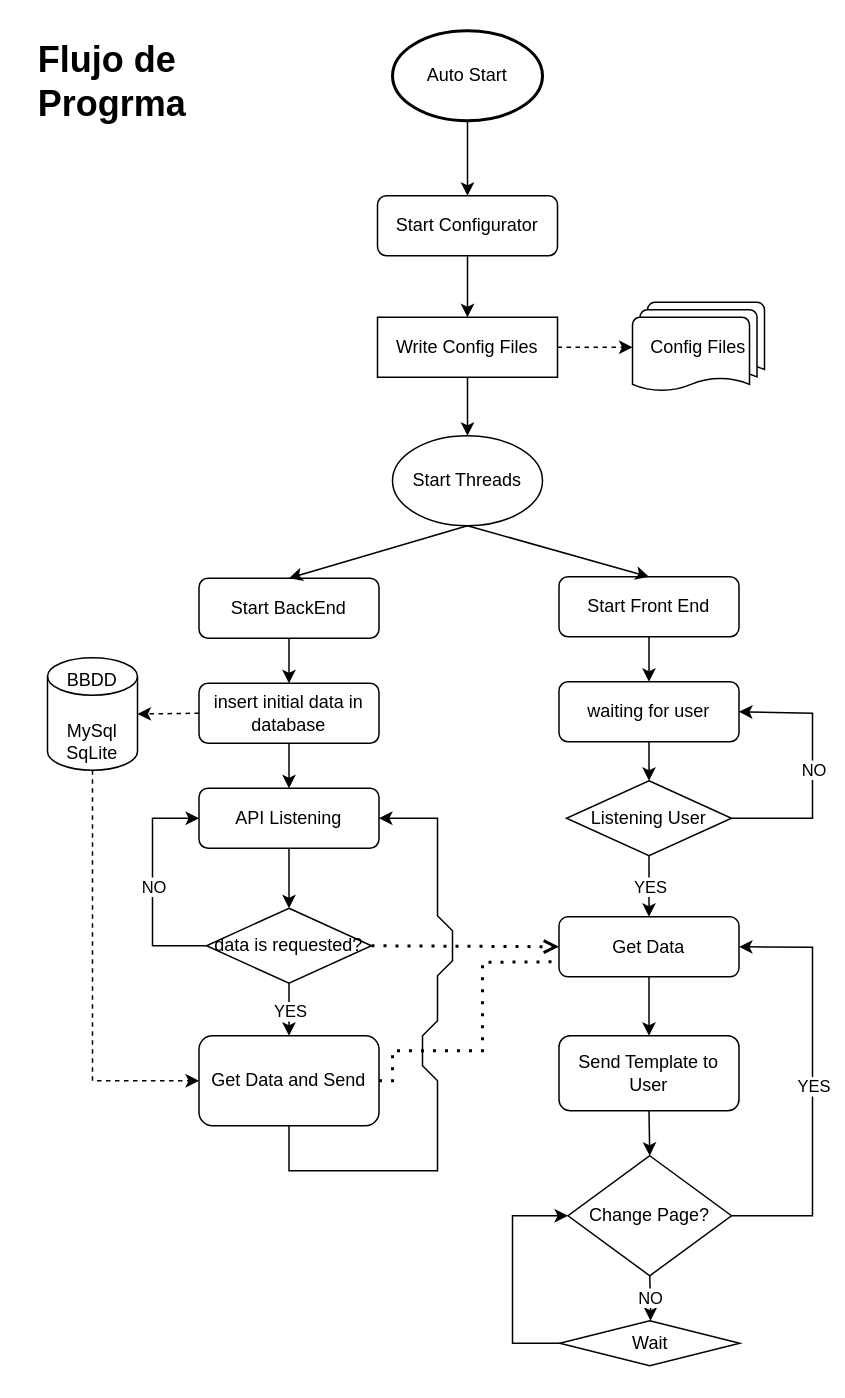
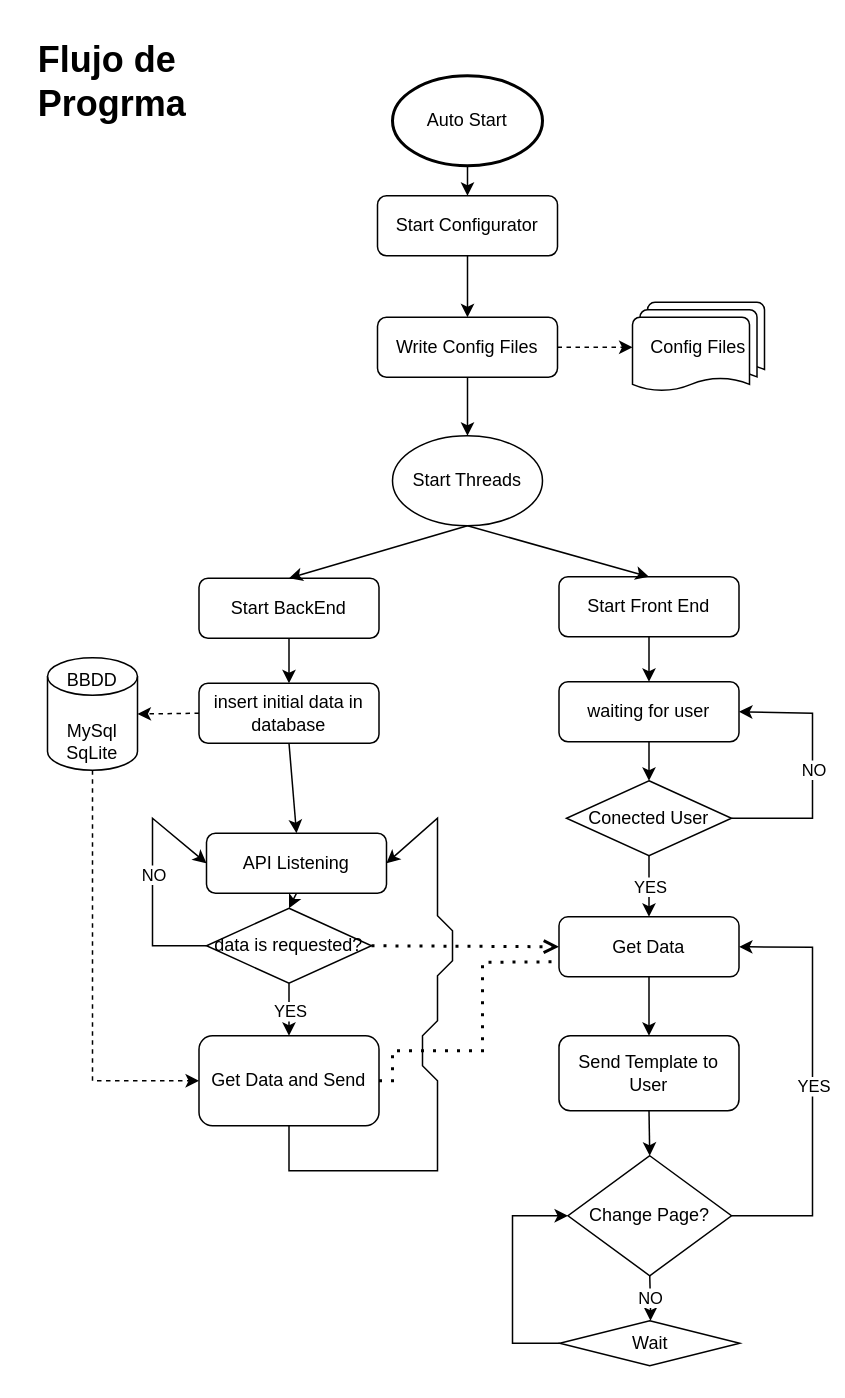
node "Auto Start": moved (467, 76) -> (467, 121)
node "Write Config Files": shape rectangle -> rounded rectangle
node "API Listening": moved (289, 818) -> (296, 863)
node "Listening User": label "Listening User" -> "Conected User"
